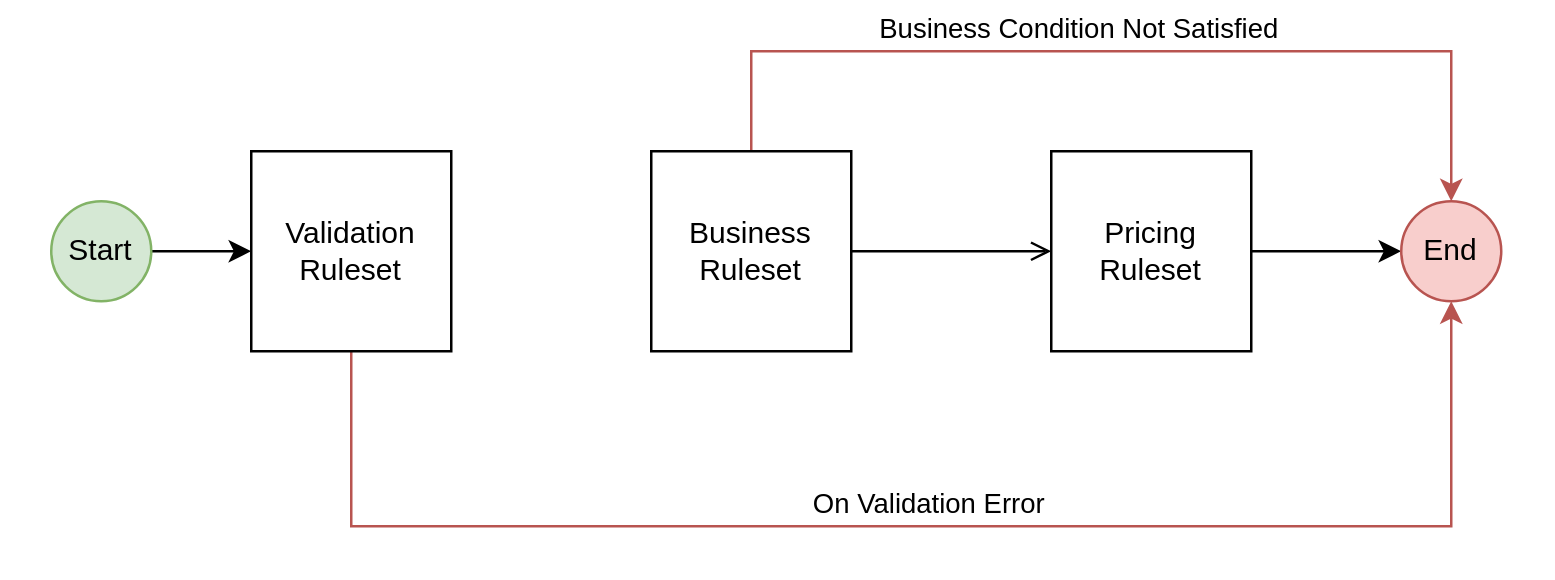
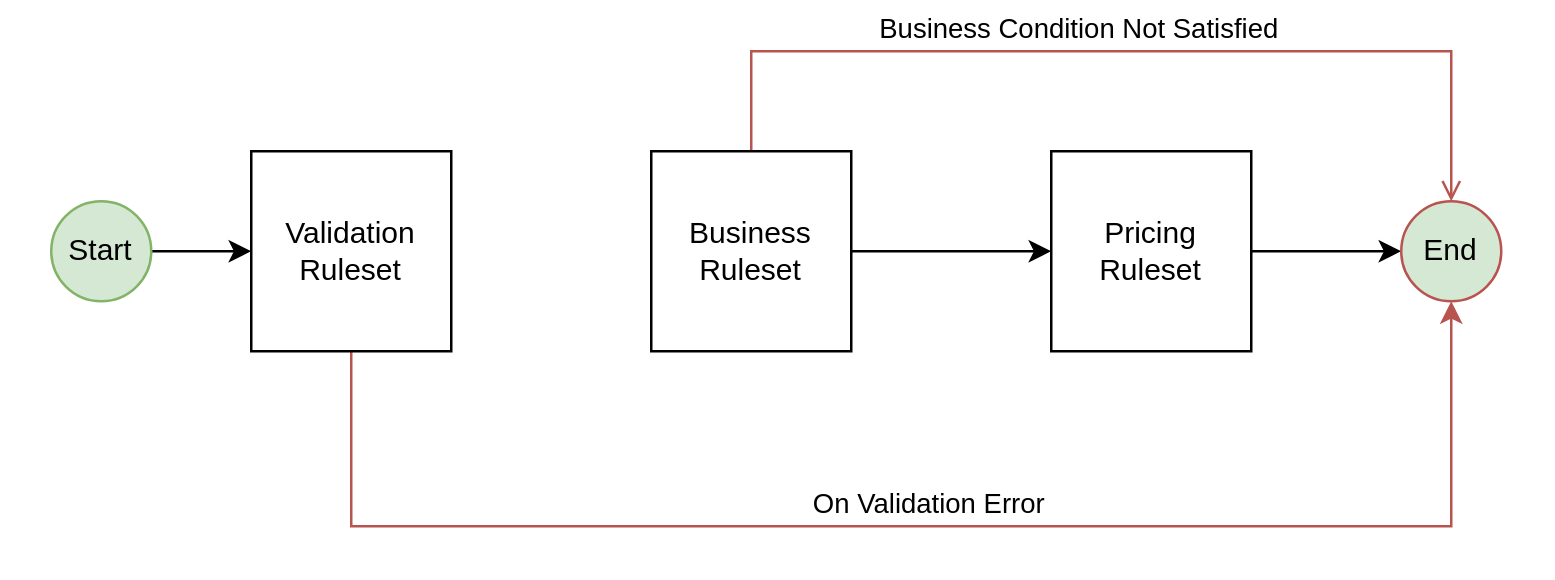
edge "Business Ruleset" -> "End": arrowhead classic -> open
edge "Business Ruleset" -> "Pricing Ruleset": arrowhead open -> classic
node "End": fillcolor #f8cecc -> #d5e8d4
